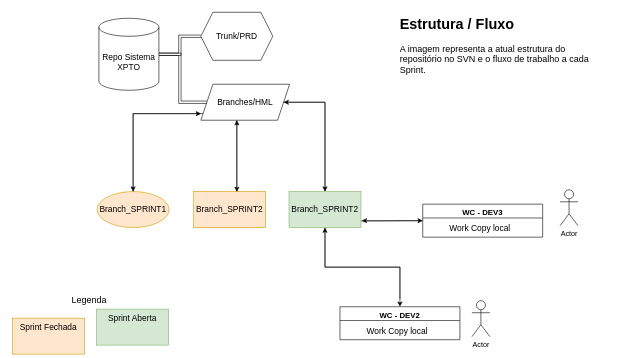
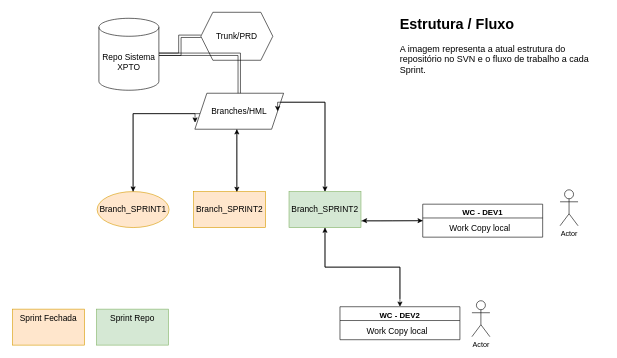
node "Branches/HML": moved (245, 102) -> (239, 111)
node "WC - DEV3": label "WC - DEV3" -> "WC - DEV1"
node "Legenda": removed
node "Sprint Aberta": label "Sprint Aberta" -> "Sprint Repo"
node "Sprint Fechada": moved (48, 336) -> (48, 327)
